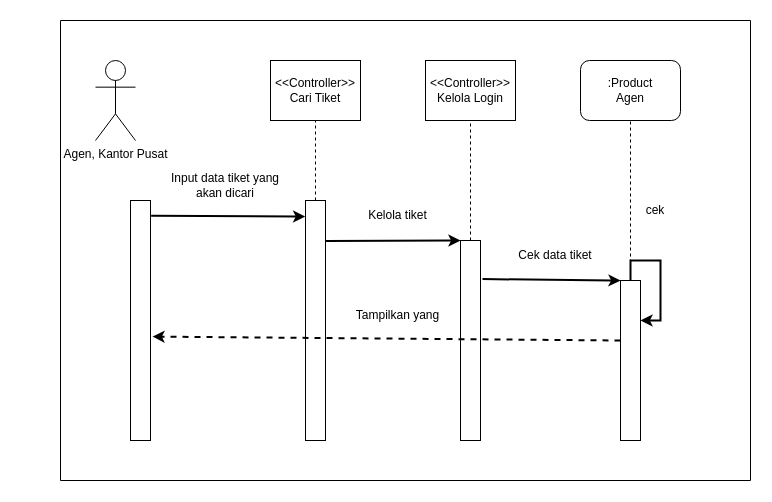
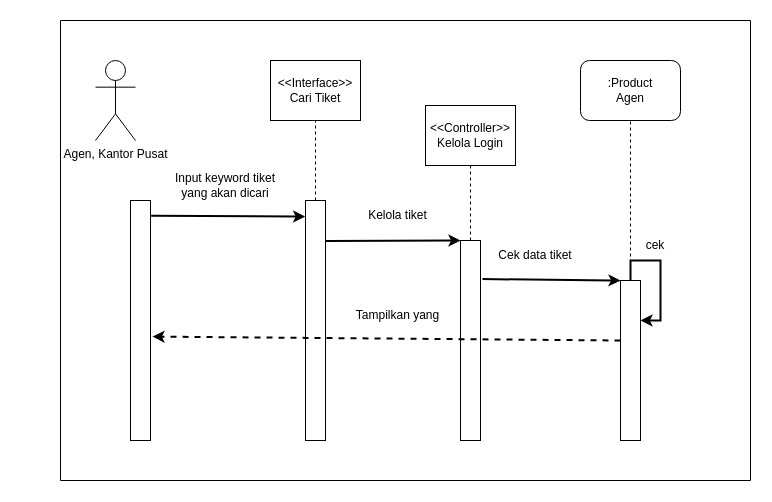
node "<<Controller>> Cari Tiket": label "<<Controller>> Cari Tiket" -> "<<Interface>> Cari Tiket"
node "<<Controller>> Kelola Login": moved (471, 91) -> (471, 136)
node "Input data tiket yang akan dicari": label "Input data tiket yang akan dicari" -> "Input keyword tiket yang akan dicari"
node "cek": moved (656, 211) -> (656, 246)
node "Cek data tiket": moved (556, 256) -> (536, 256)
